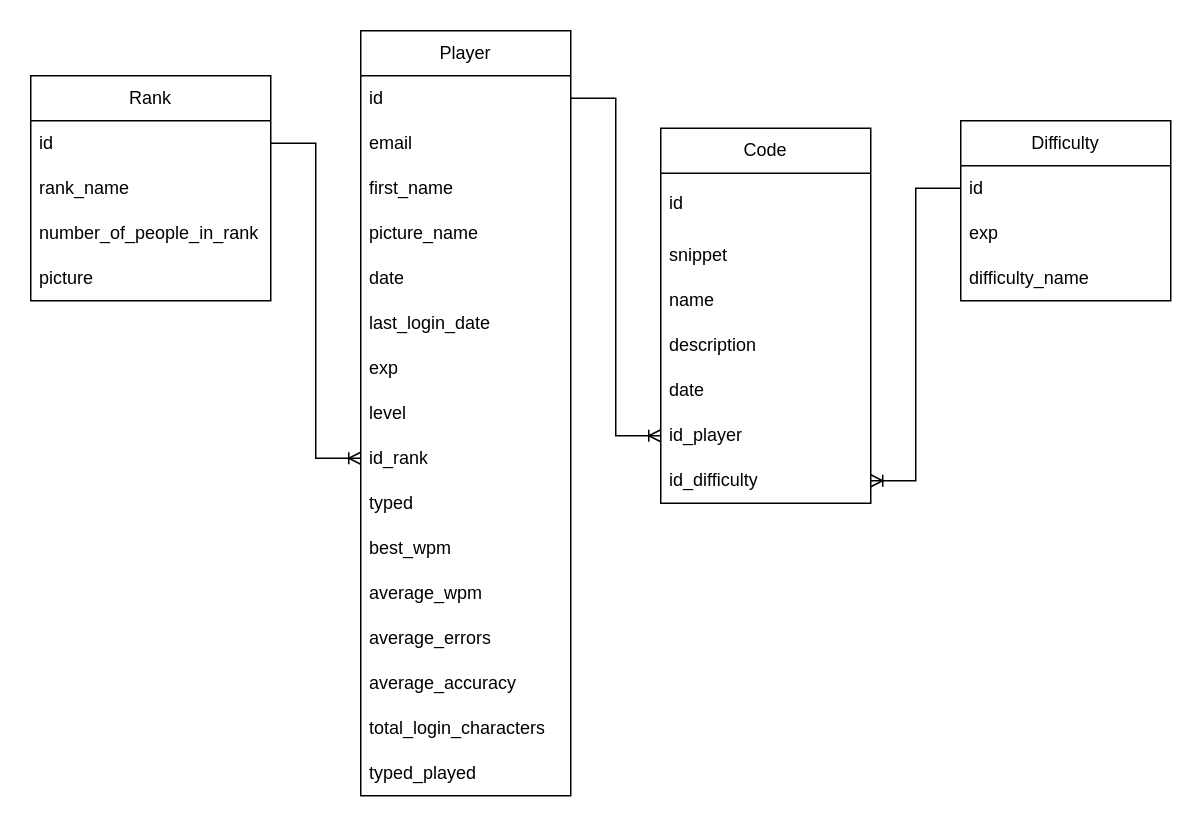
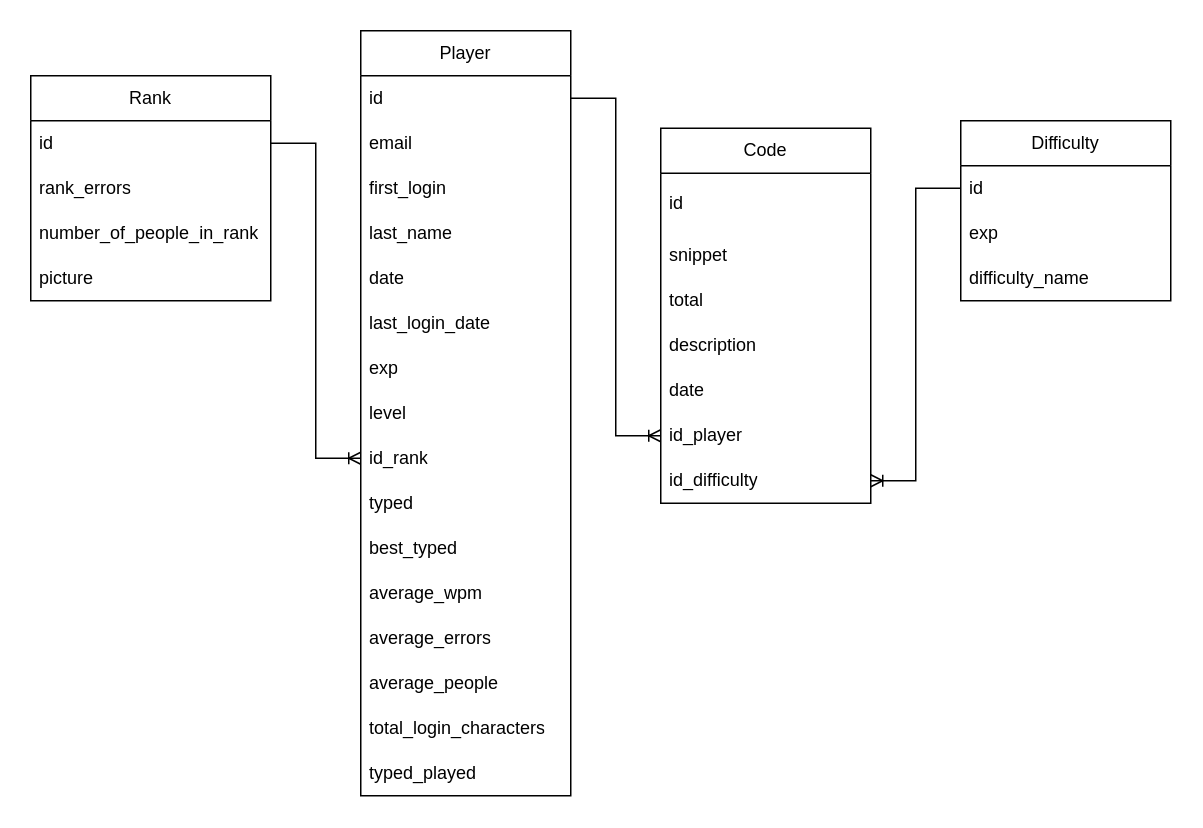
node "rank_name": label "rank_name" -> "rank_errors"
node "first_name": label "first_name" -> "first_login"
node "picture_name": label "picture_name" -> "last_name"
node "name": label "name" -> "total"
node "best_wpm": label "best_wpm" -> "best_typed"
node "average_accuracy": label "average_accuracy" -> "average_people"
